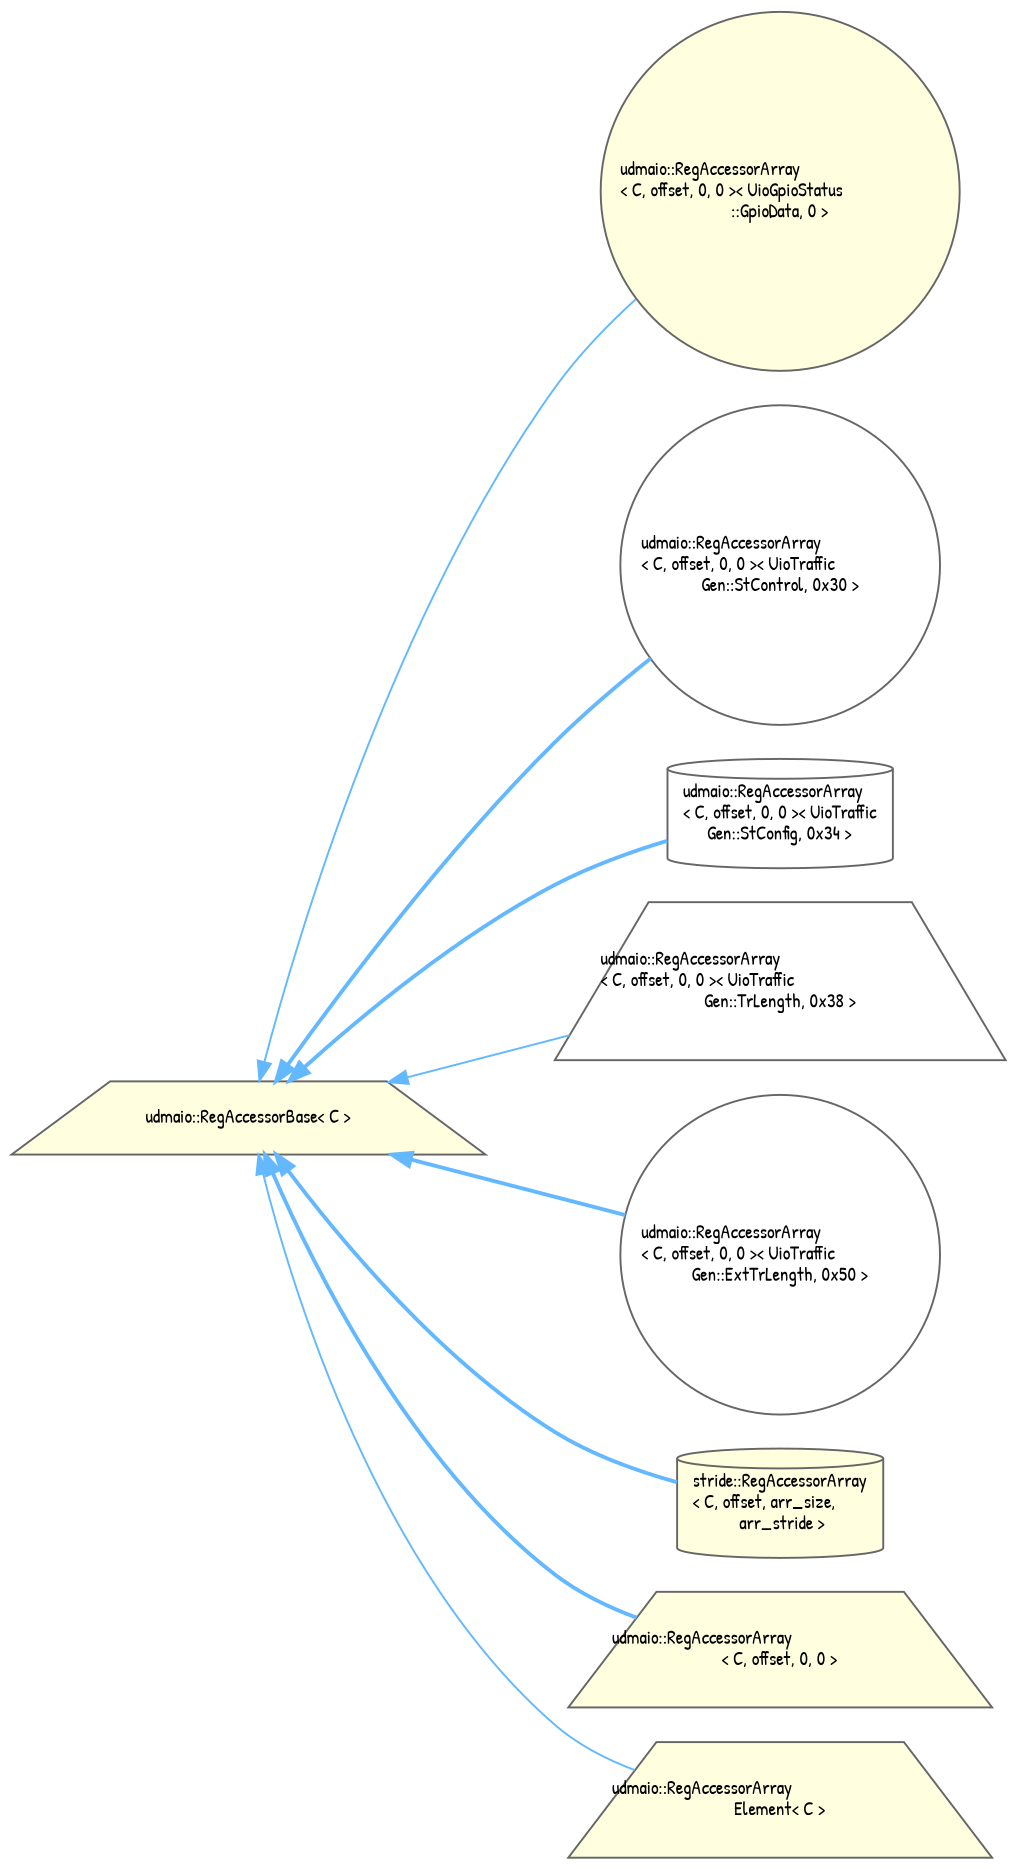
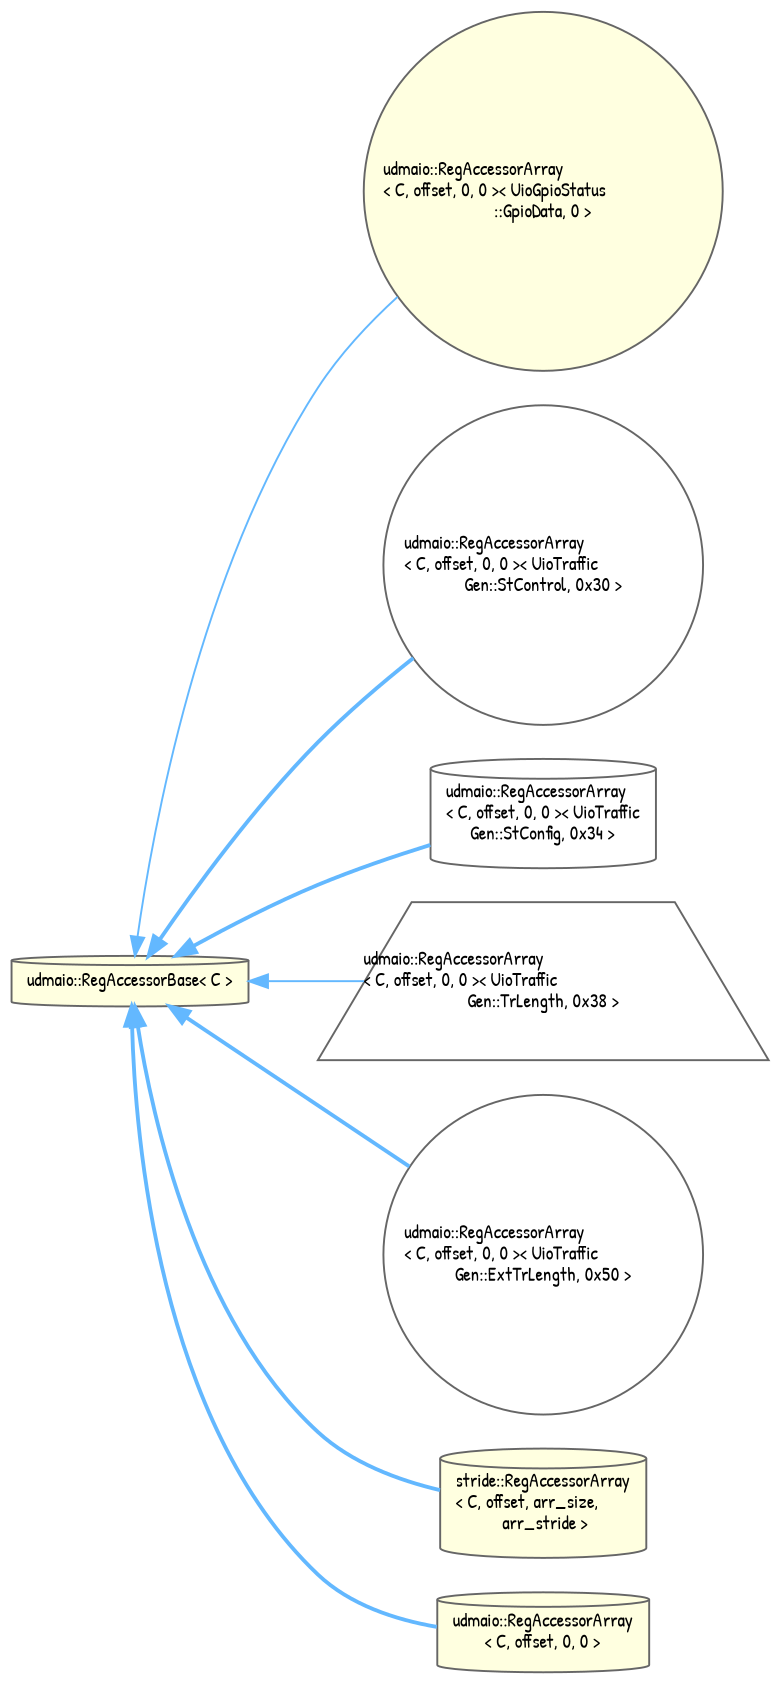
node "udmaio::RegAccessorBase< C >": shape trapezium -> cylinder
node "udmaio::RegAccessorArray < C, offset, 0, 0 >": shape trapezium -> cylinder
node "udmaio::RegAccessorArray Element< C >": removed
